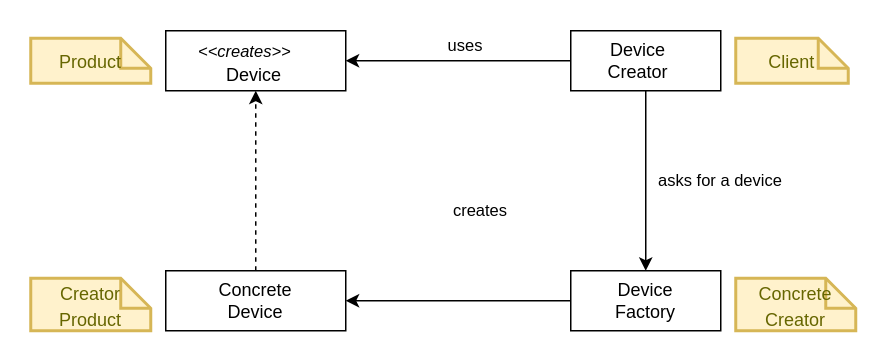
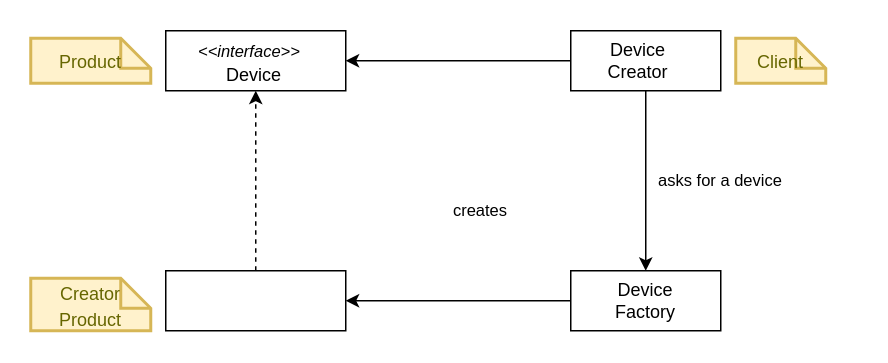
node "uses": removed
node "Client": size 113x45 -> 90x45
node "<<creates>>": label "<<creates>>" -> "<<interface>>"
node "Concrete Device": removed
node "Concrete Creator": removed
